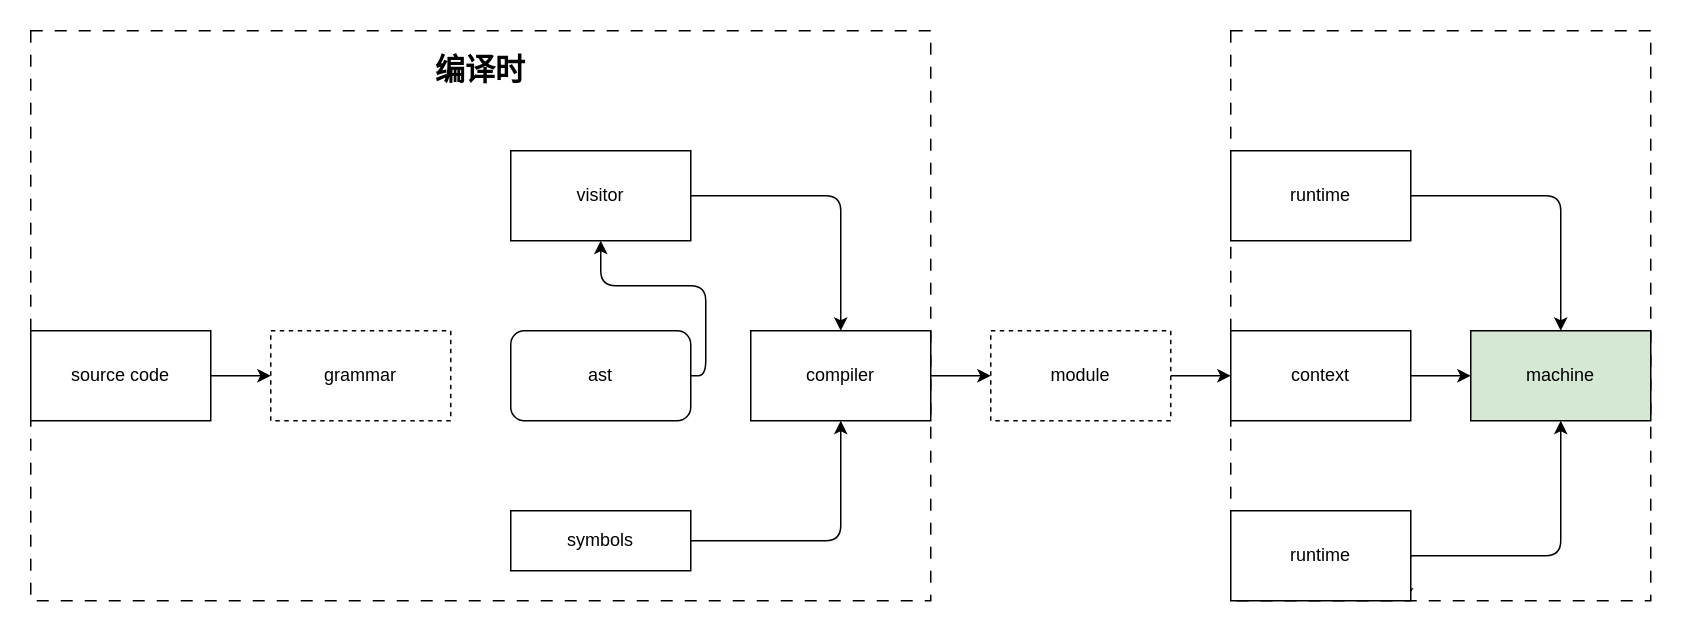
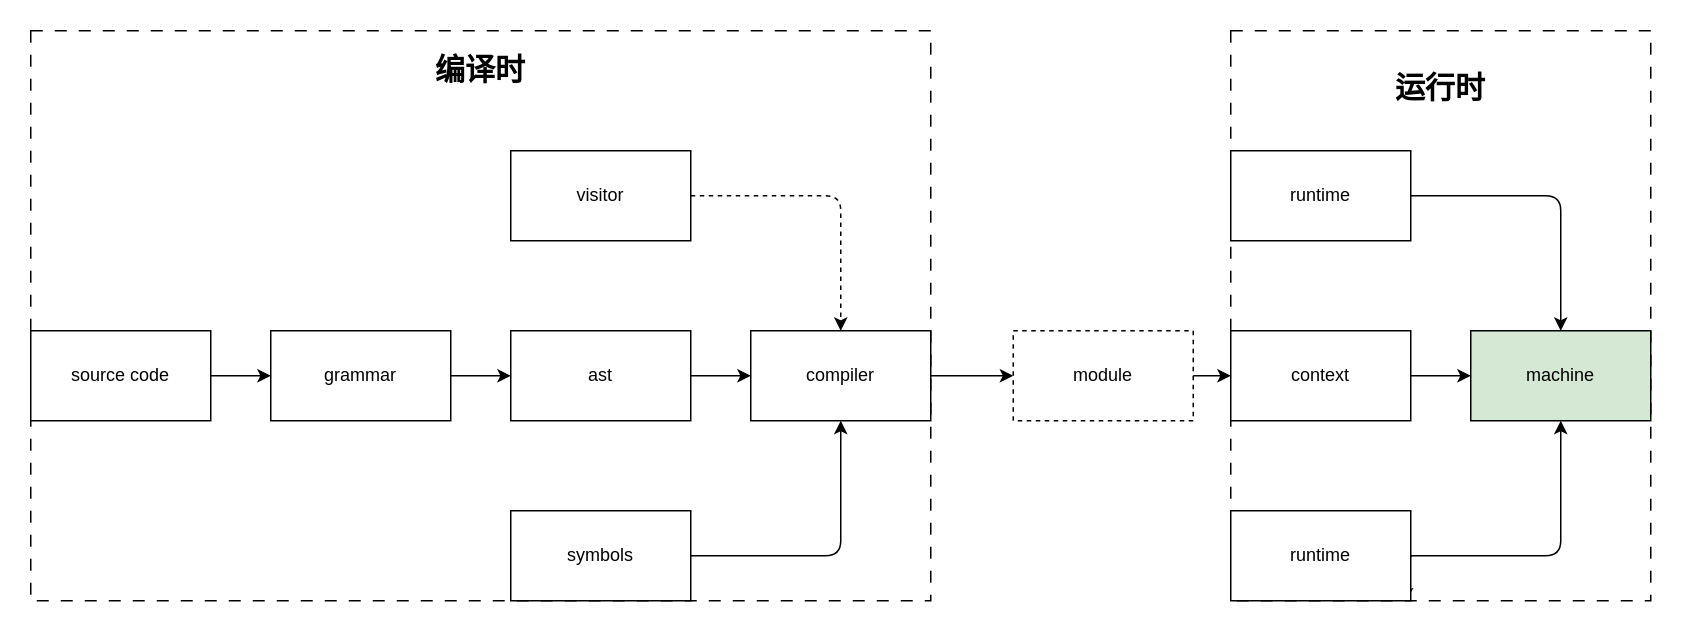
node "运行时": added
edge "visitor" -> "compiler": style solid -> dashed
edge "ast" -> "visitor": now "ast" -> "compiler"
node "grammar": style dashed -> solid
edge "grammar" -> "ast": added
node "ast": shape rounded rectangle -> rectangle
node "module": moved (1081, 376) -> (1103, 376)
node "symbols": size 180x60 -> 180x90
